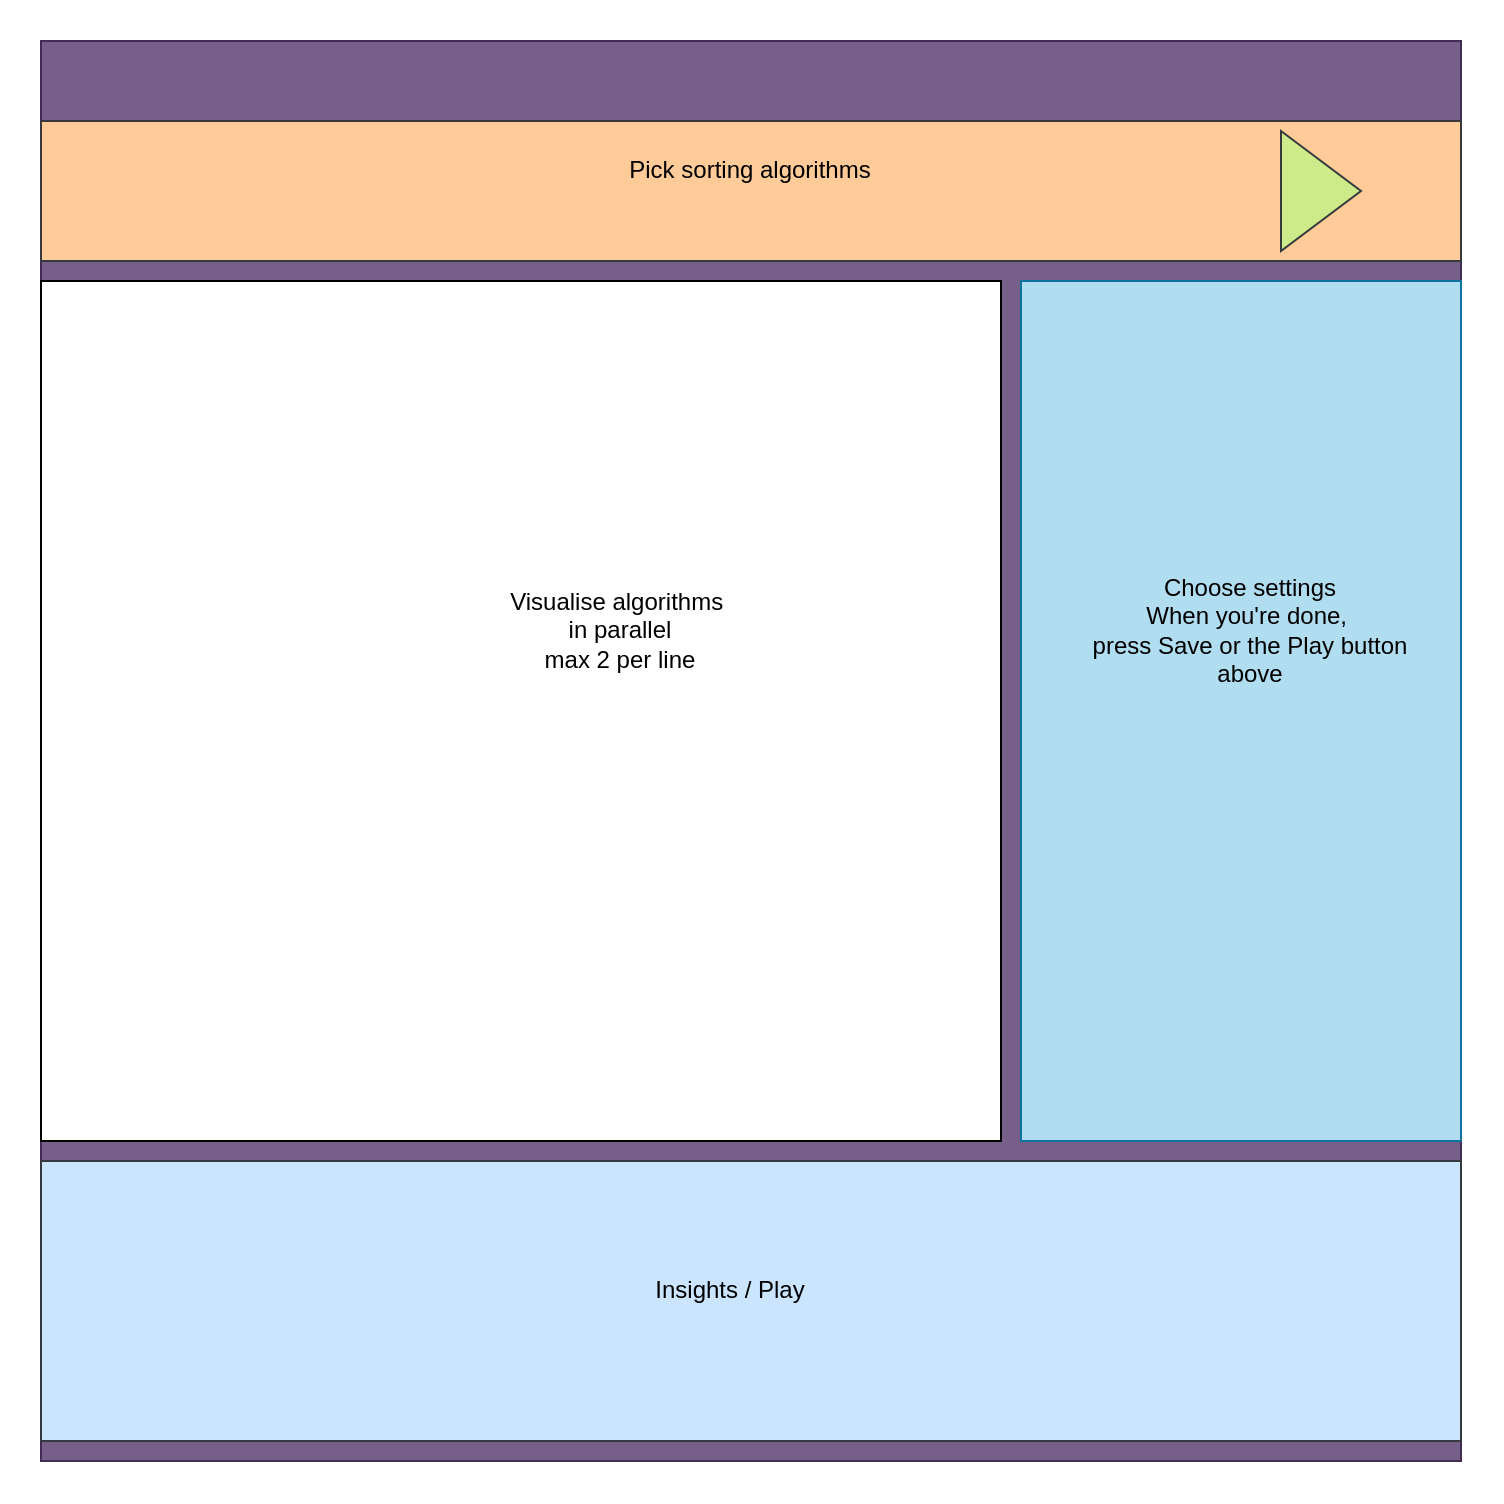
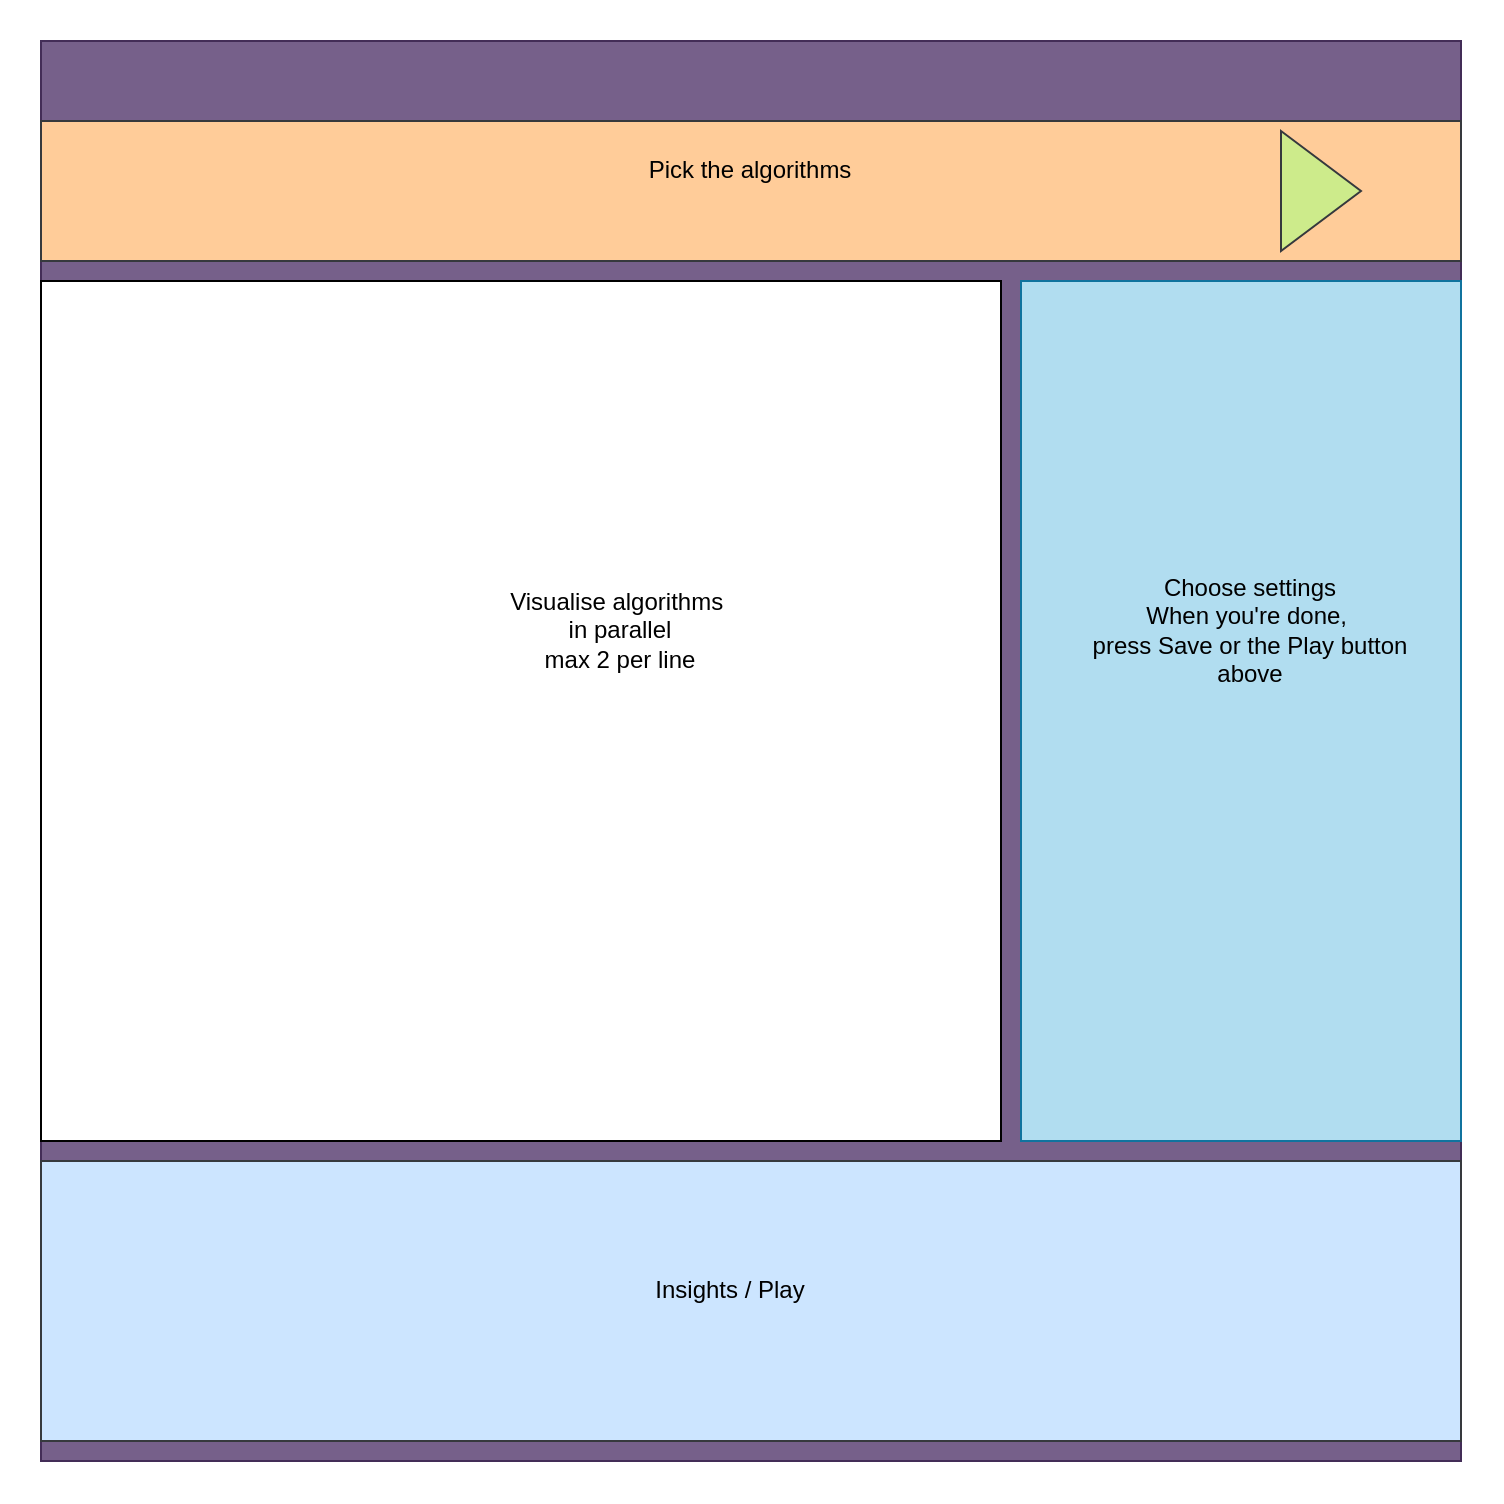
node "Pick sorting algorithms": label "Pick sorting algorithms" -> "Pick the algorithms"
